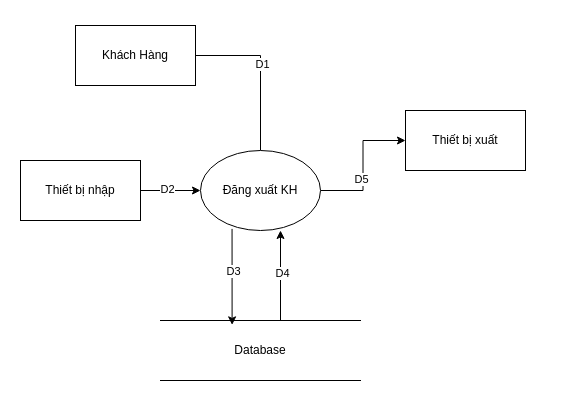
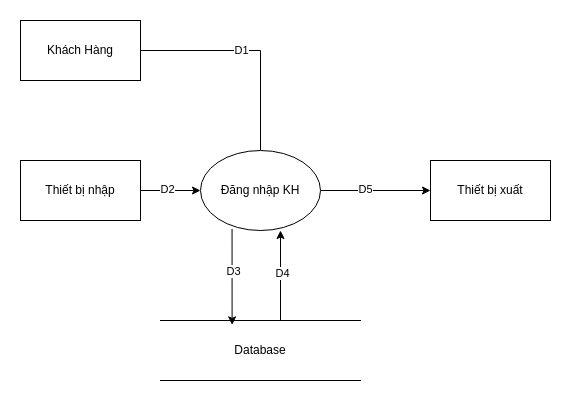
node "Khách Hàng": moved (136, 56) -> (81, 51)
node "Thiết bị xuất": moved (466, 141) -> (491, 191)
node "Đăng xuất KH": label "Đăng xuất KH" -> "Đăng nhập KH"
